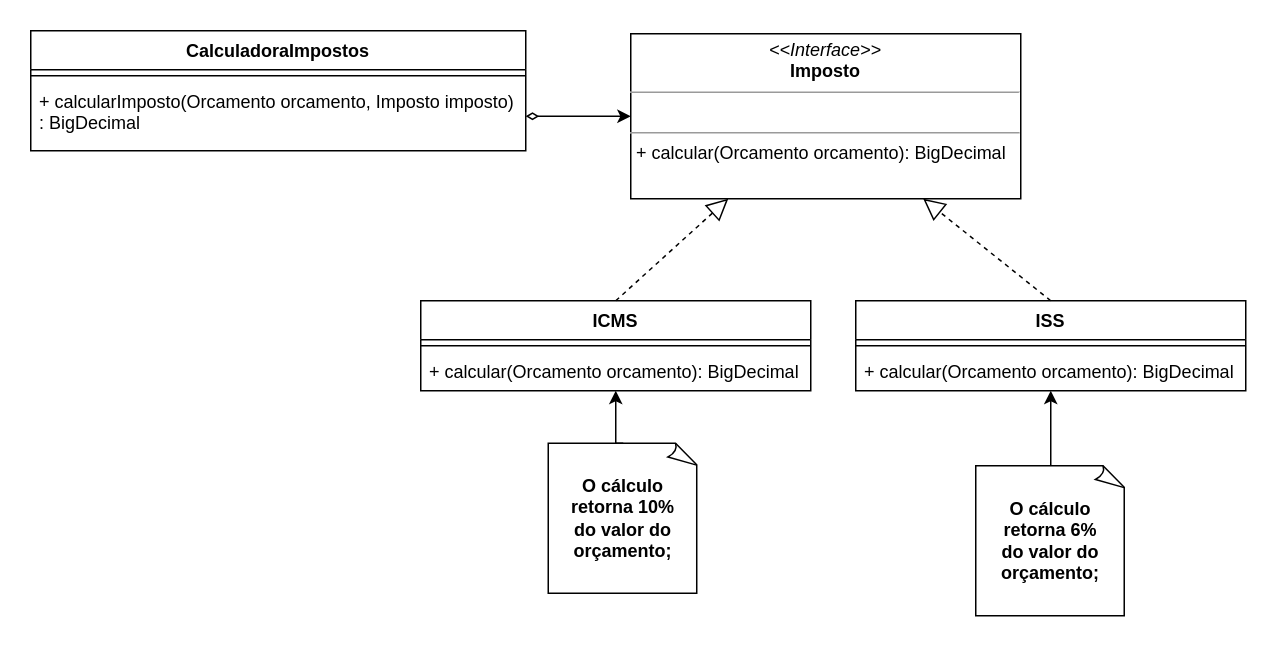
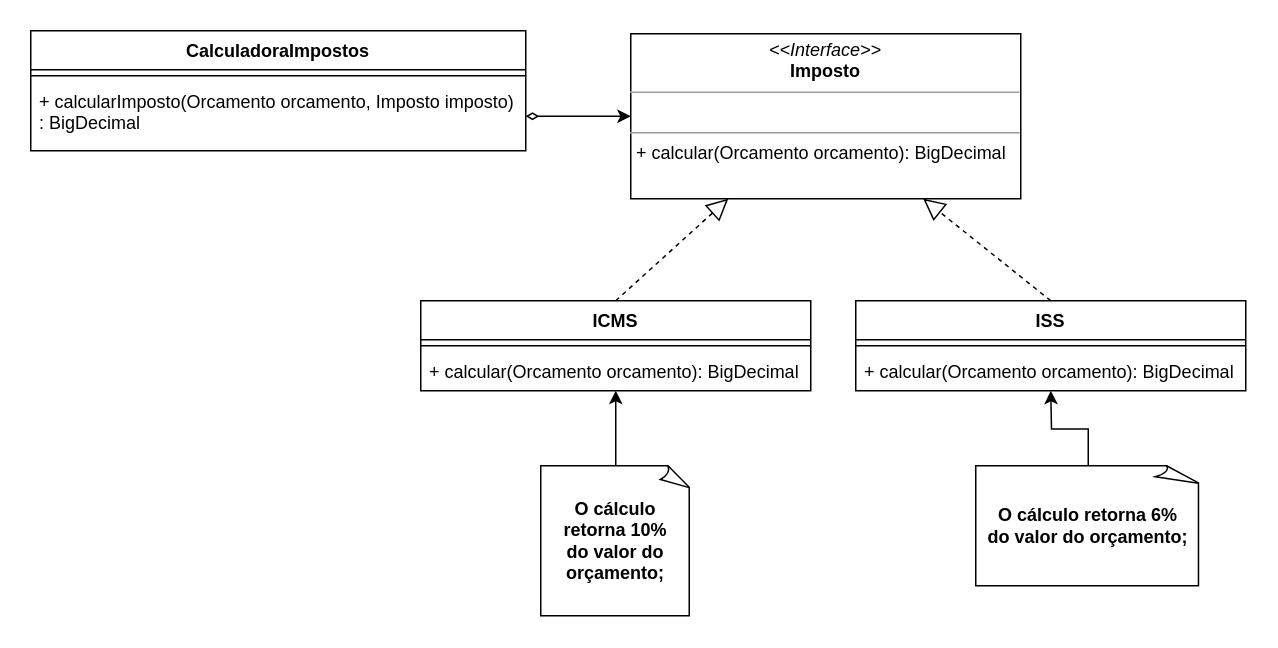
node "O cálculo retorna 10%do valor do orçamento;": moved (623, 518) -> (616, 541)
node "O cálculo retorna 6%do valor do orçamento;": size 150x150 -> 225x120
